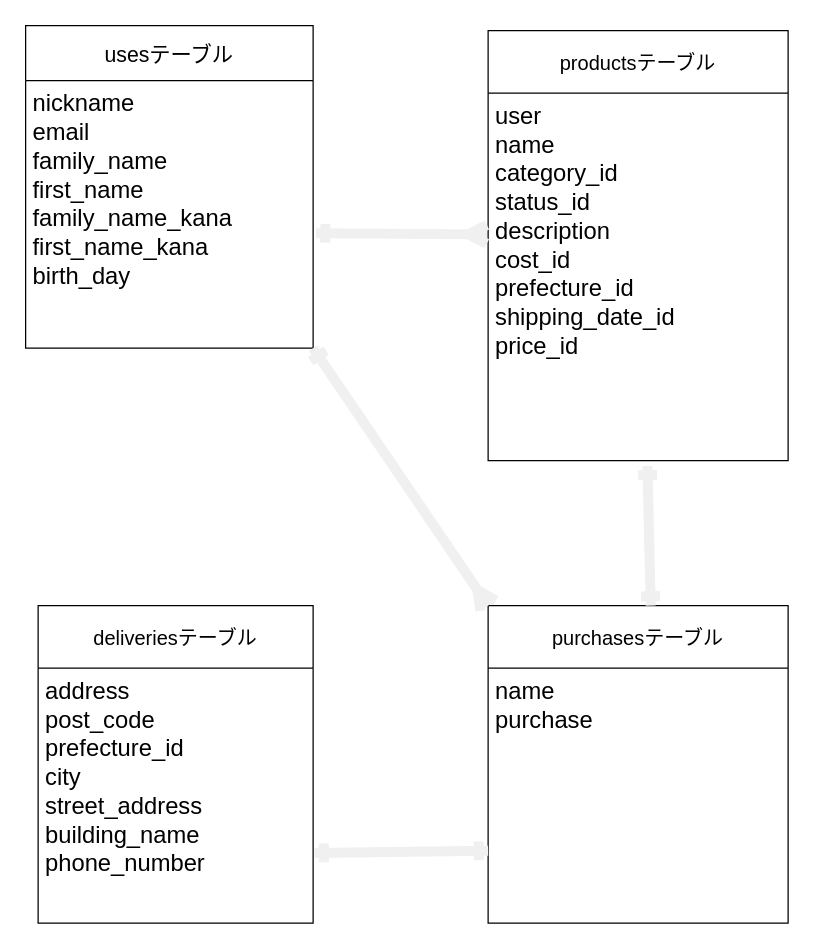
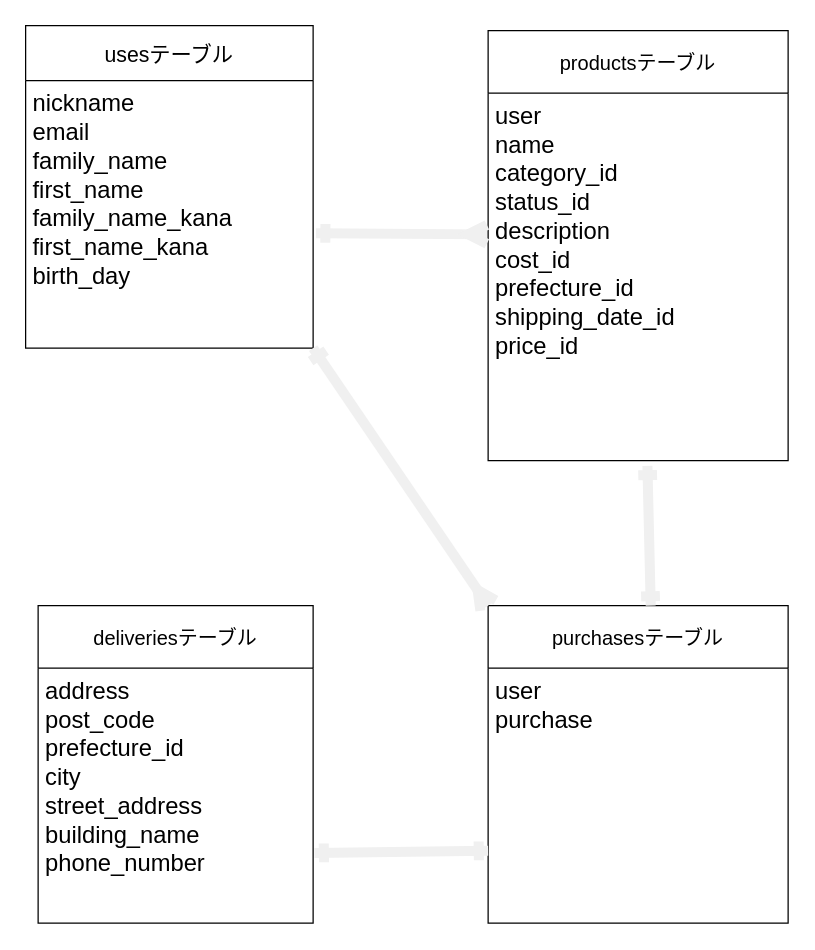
node "name purchase": label "name purchase" -> "user purchase"
